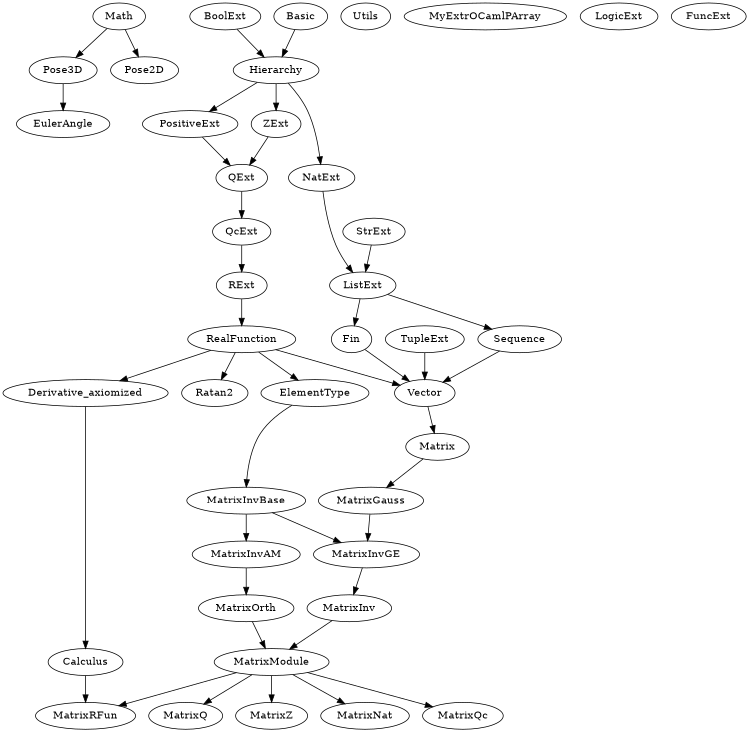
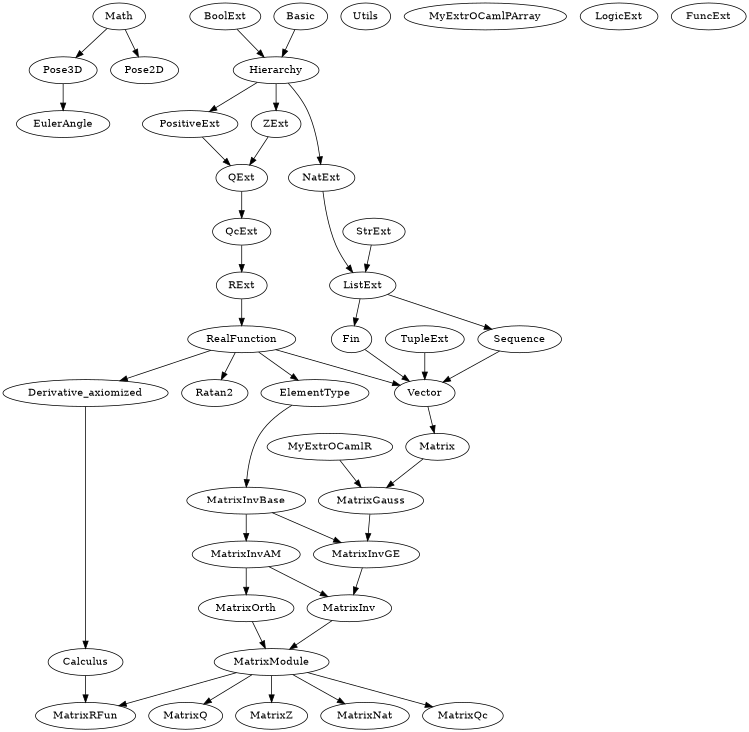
node "MyExtrOCamlR": added
edge "MatrixInvAM" -> "MatrixInv": added
